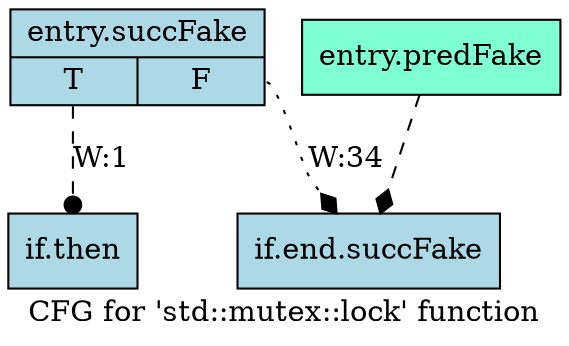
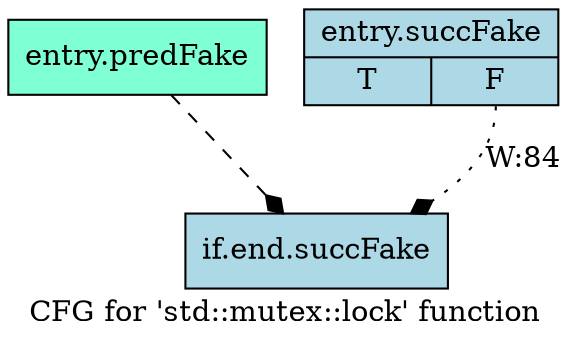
edge "entry.succFake" -> "if.end.succFake": label "W:34" -> "W:84"
node "if.then": removed
